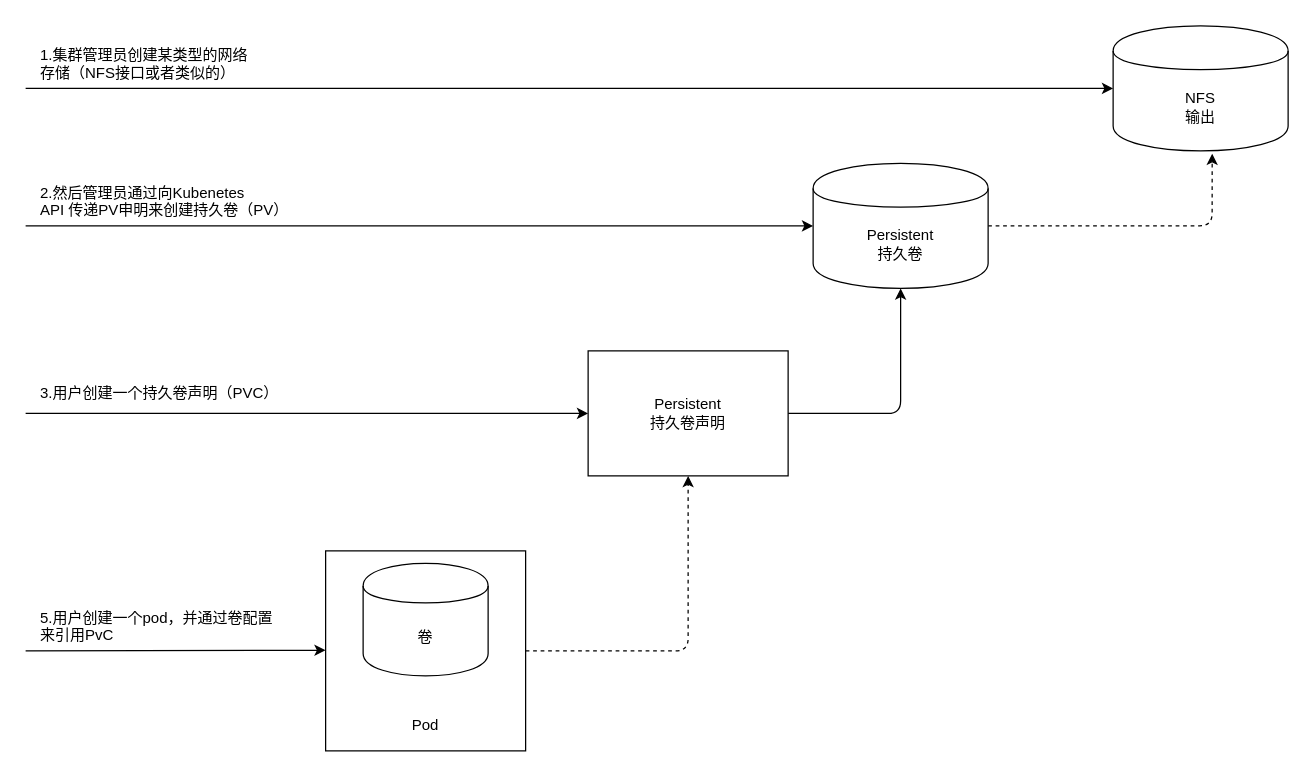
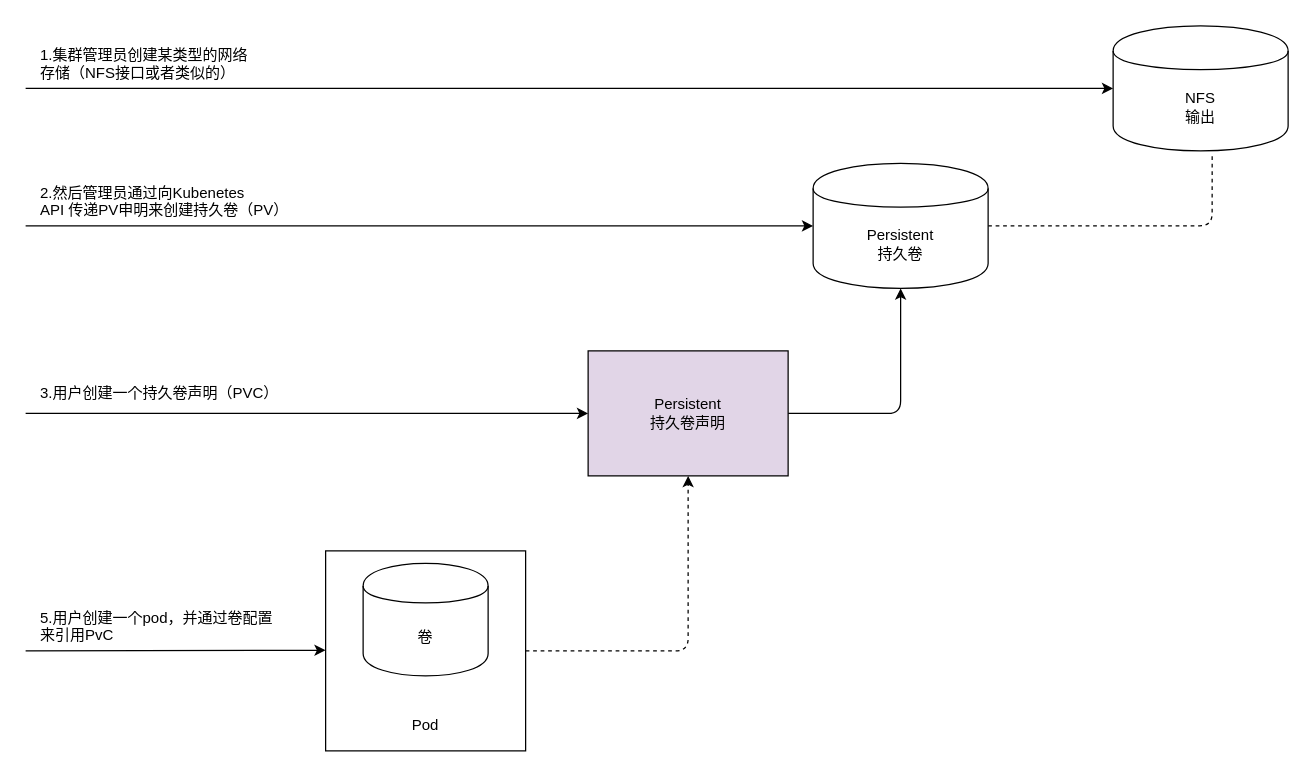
edge "Persistent 持久卷" -> "NFS 输出": arrowhead classic -> none
node "Persistent 持久卷声明": fillcolor #ffffff -> #e1d5e7
